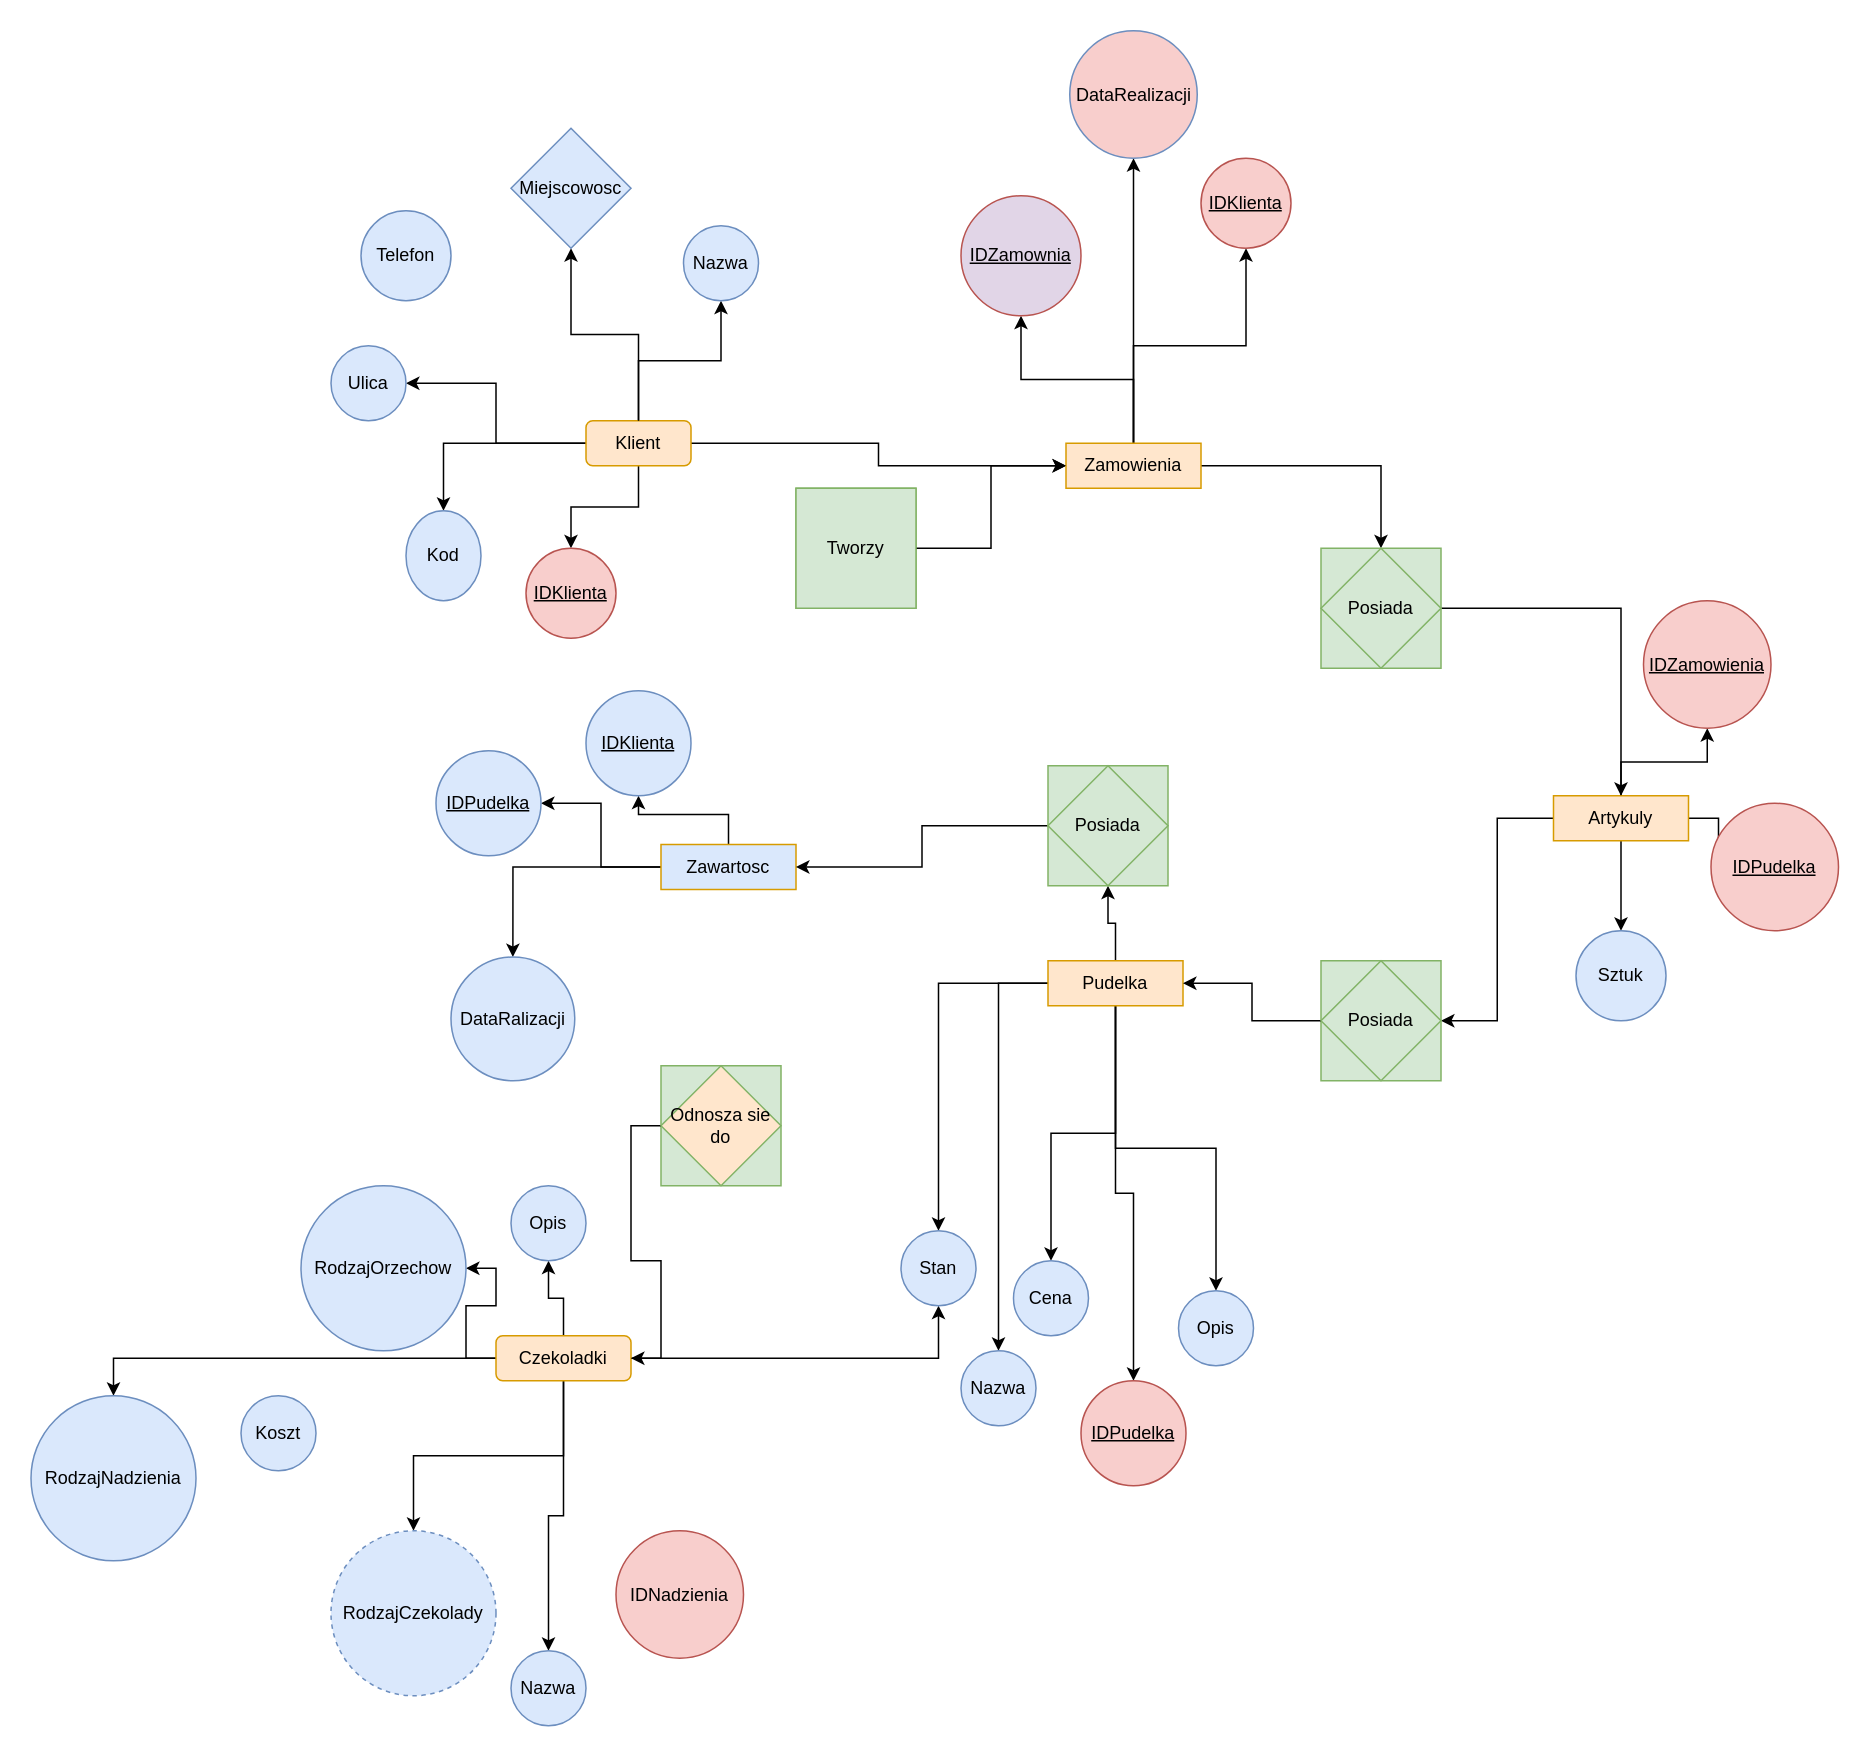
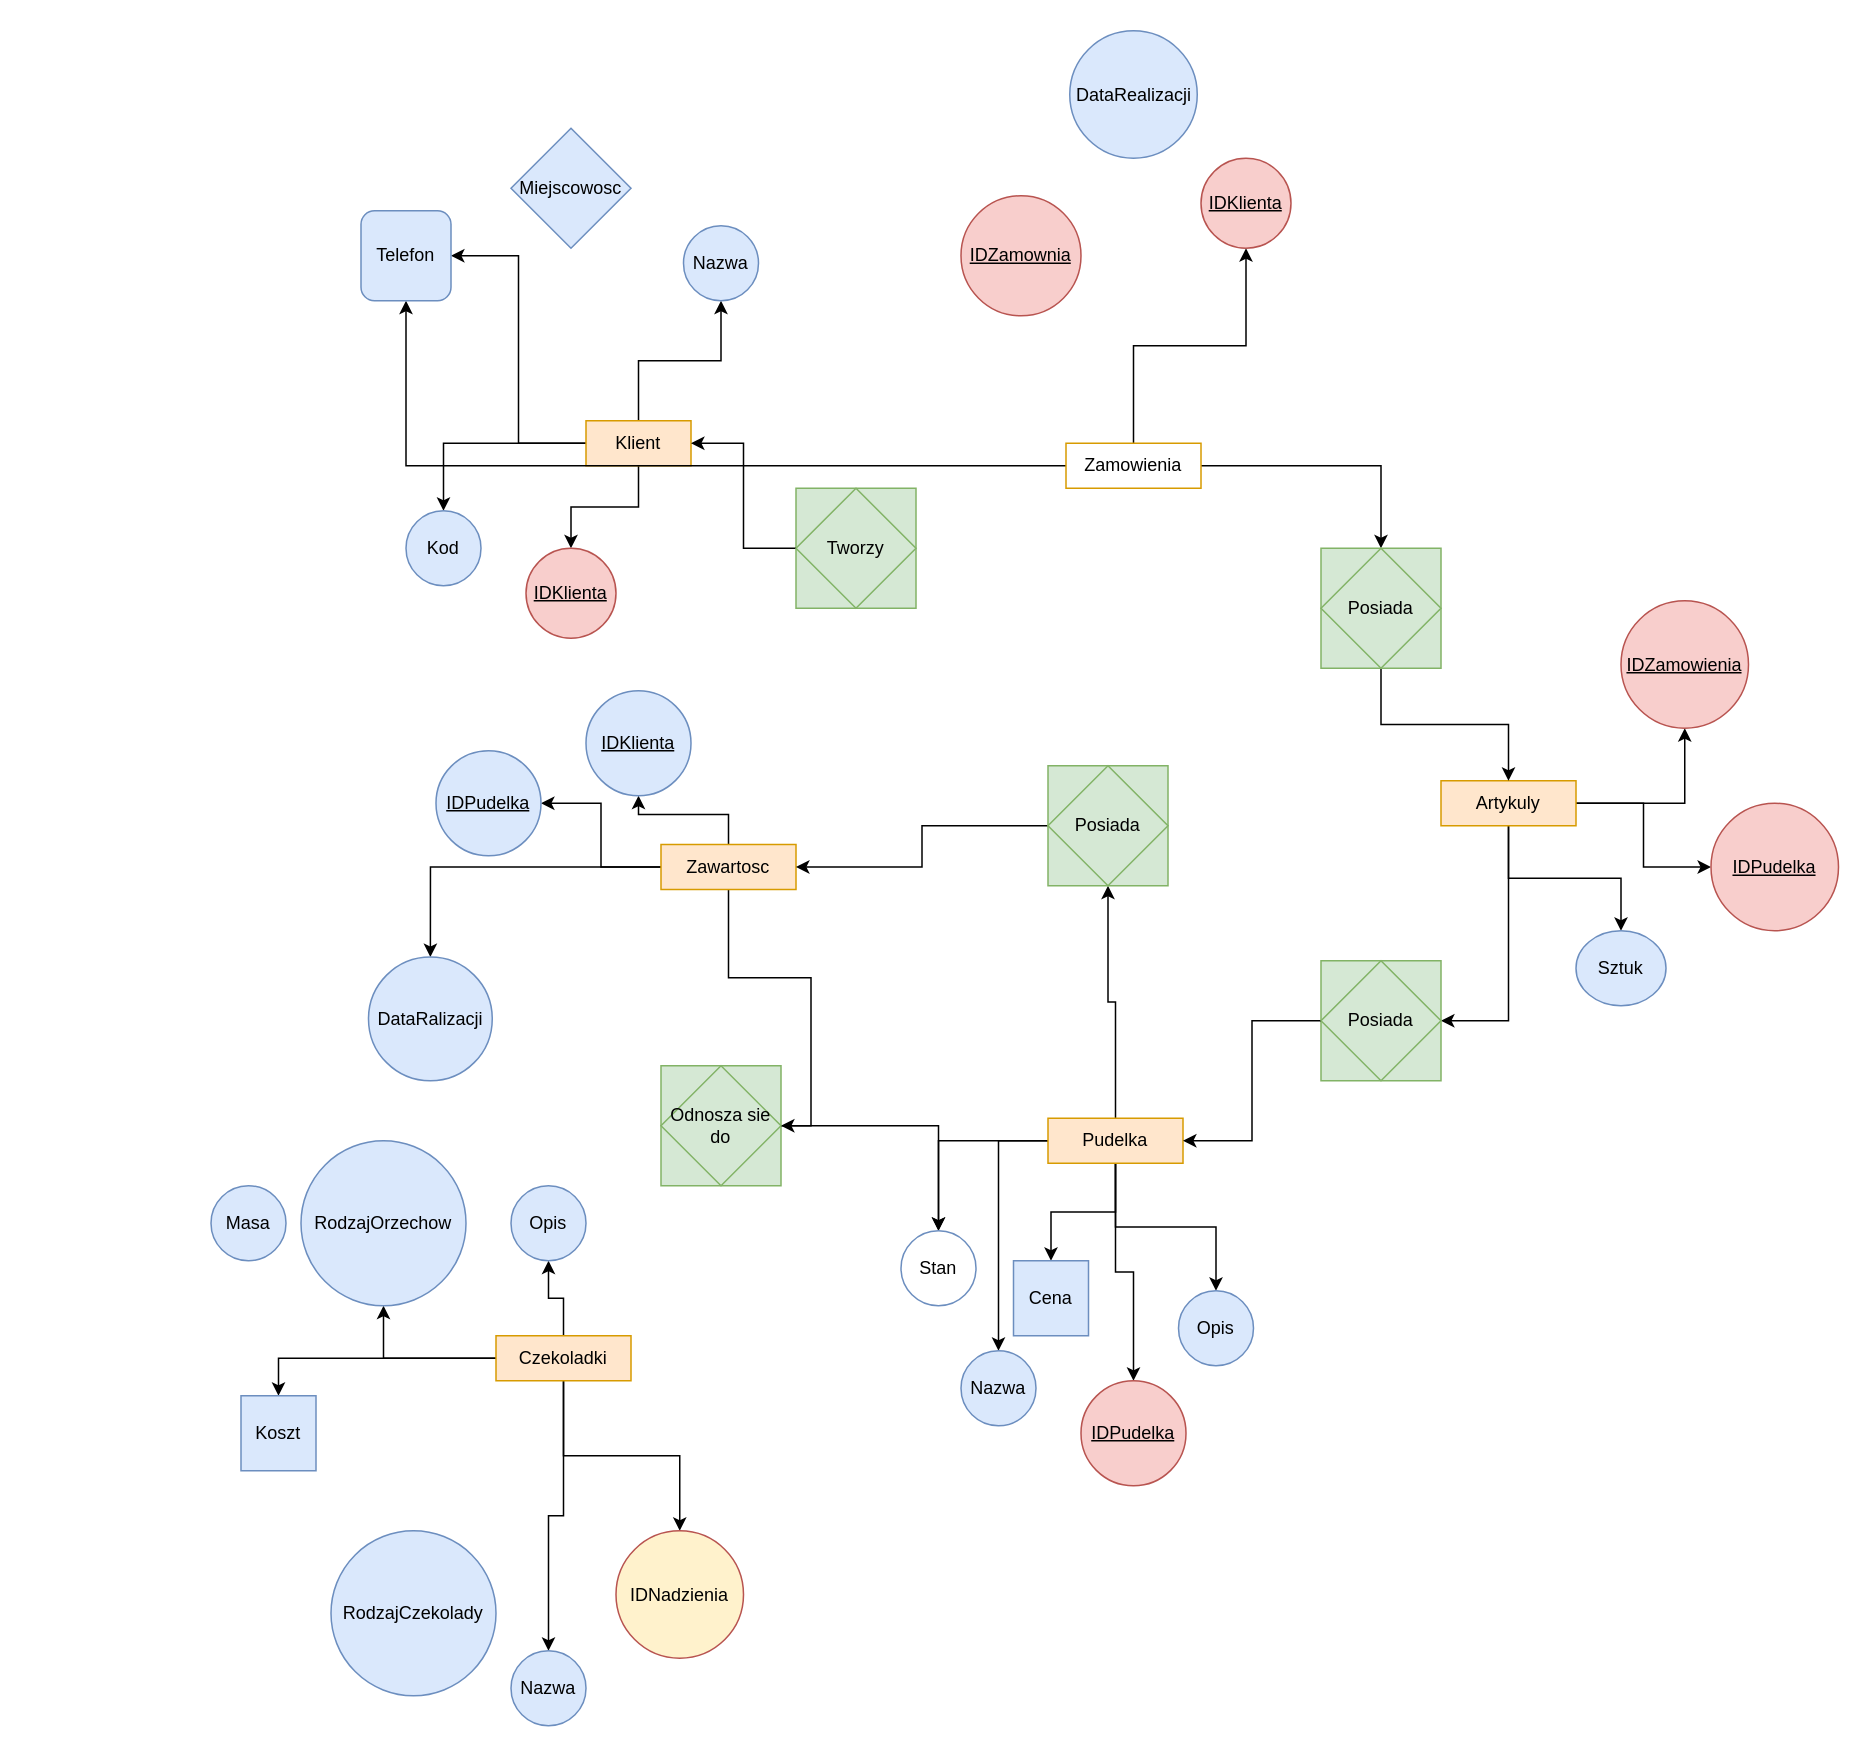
node "DataRealizacji": fillcolor #f8cecc -> #dae8fc
node "Telefon": shape ellipse -> rounded rectangle
node "IDZamownia": fillcolor #e1d5e7 -> #f8cecc
edge "Zamowienia" -> "DataRealizacji": now "Zamowienia" -> "Telefon"
edge "Klient" -> "Miejscowosc": removed
edge "Zamowienia" -> "IDZamownia": removed
node "Ulica": removed
edge "Klient" -> "Ulica": removed
node "Klient": shape rounded rectangle -> rectangle
edge "Klient" -> "Zamowienia": now "Klient" -> "Telefon"
node "Zamowienia": fillcolor #ffe6cc -> #ffffff
edge "Tworzy" -> "Klient": added
edge "Tworzy" -> "Zamowienia": removed
node "Tworzy": shape rectangle -> diamond
node "Kod": size 75x90 -> 75x75
node "IDZamowienia": moved (1707, 665) -> (1685, 665)
node "Artykuly": moved (1621, 818) -> (1508, 803)
node "Zawartosc": fillcolor #dae8fc -> #ffe6cc
node "Sztuk": size 90x90 -> 90x75
edge "Zawartosc" -> "Odnosza sie do": added
node "Pudelka": moved (1115, 983) -> (1115, 1141)
node "DataRalizacji": moved (513, 1019) -> (430, 1019)
node "Odnosza sie do": fillcolor #ffe6cc -> #d5e8d4
node "Masa": added
edge "Odnosza sie do" -> "Czekoladki": now "Odnosza sie do" -> "Stan"
node "RodzajOrzechow": moved (383, 1268) -> (383, 1223)
node "Stan": fillcolor #dae8fc -> #ffffff
node "Cena": shape ellipse -> rectangle
edge "Czekoladki" -> "RodzajNadzienia": removed
node "Czekoladki": shape rounded rectangle -> rectangle
edge "Czekoladki" -> "Stan": now "Czekoladki" -> "IDNadzienia"
edge "Czekoladki" -> "Koszt": added
node "Koszt": shape ellipse -> rectangle
edge "Czekoladki" -> "RodzajCzekolady": removed
node "RodzajNadzienia": removed
node "IDNadzienia": fillcolor #f8cecc -> #fff2cc
node "RodzajCzekolady": style dashed -> solid
